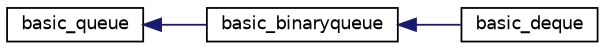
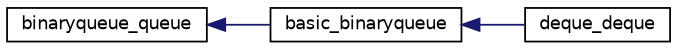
node "basic_queue": label "basic_queue" -> "binaryqueue_queue"
node "basic_deque": label "basic_deque" -> "deque_deque"
